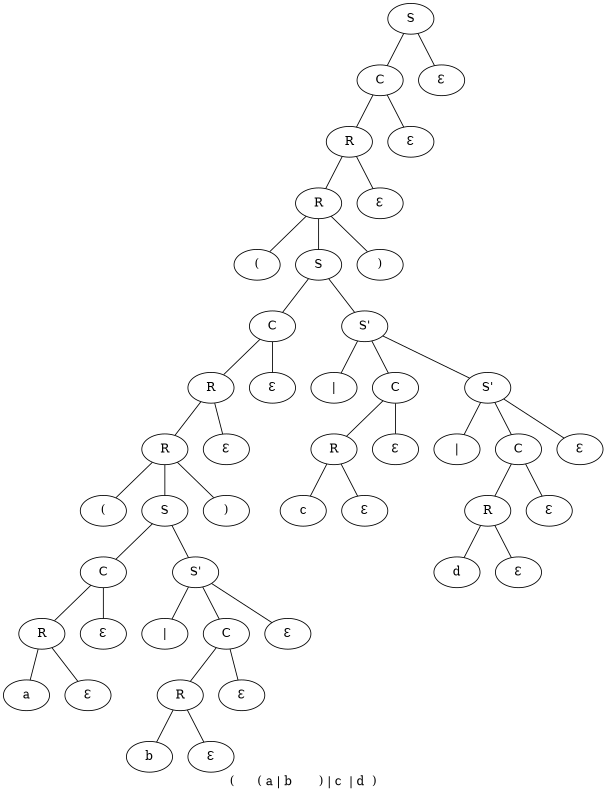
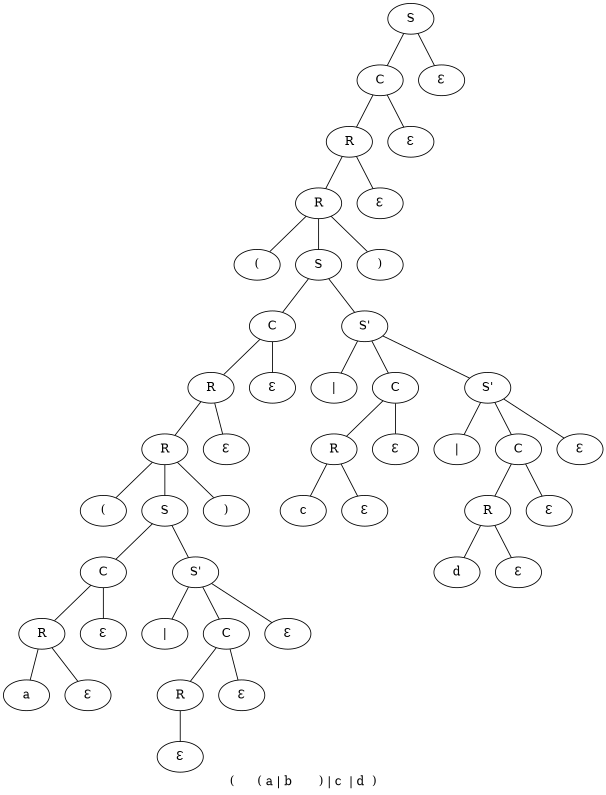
node "b": removed
